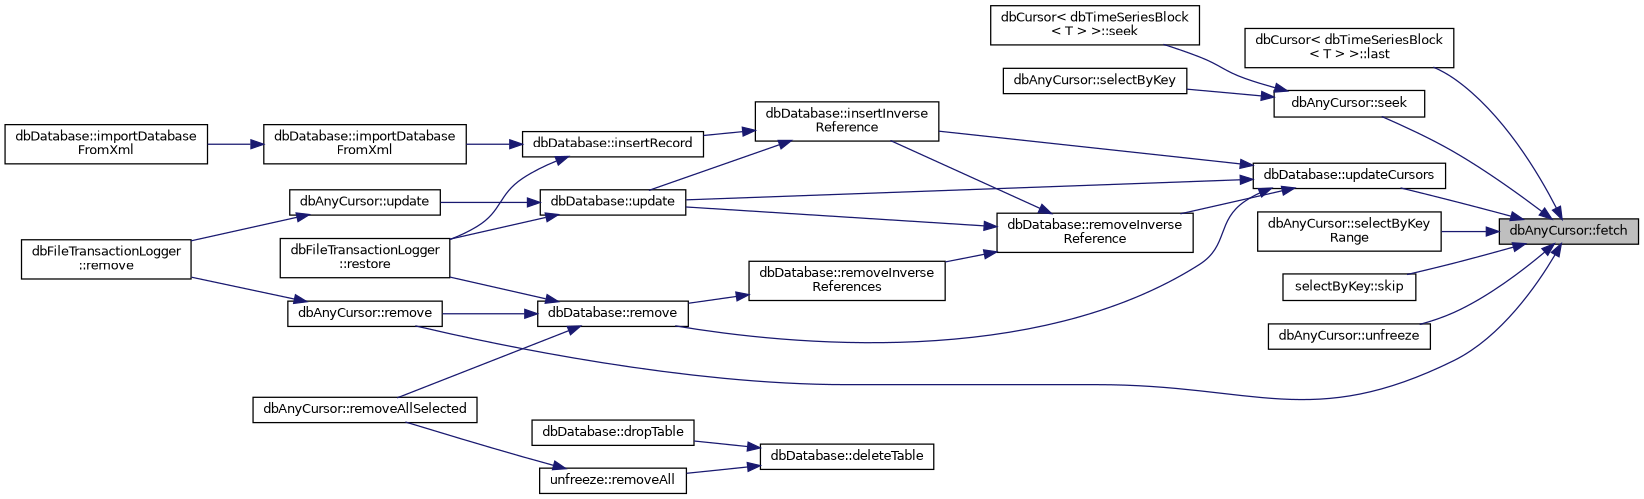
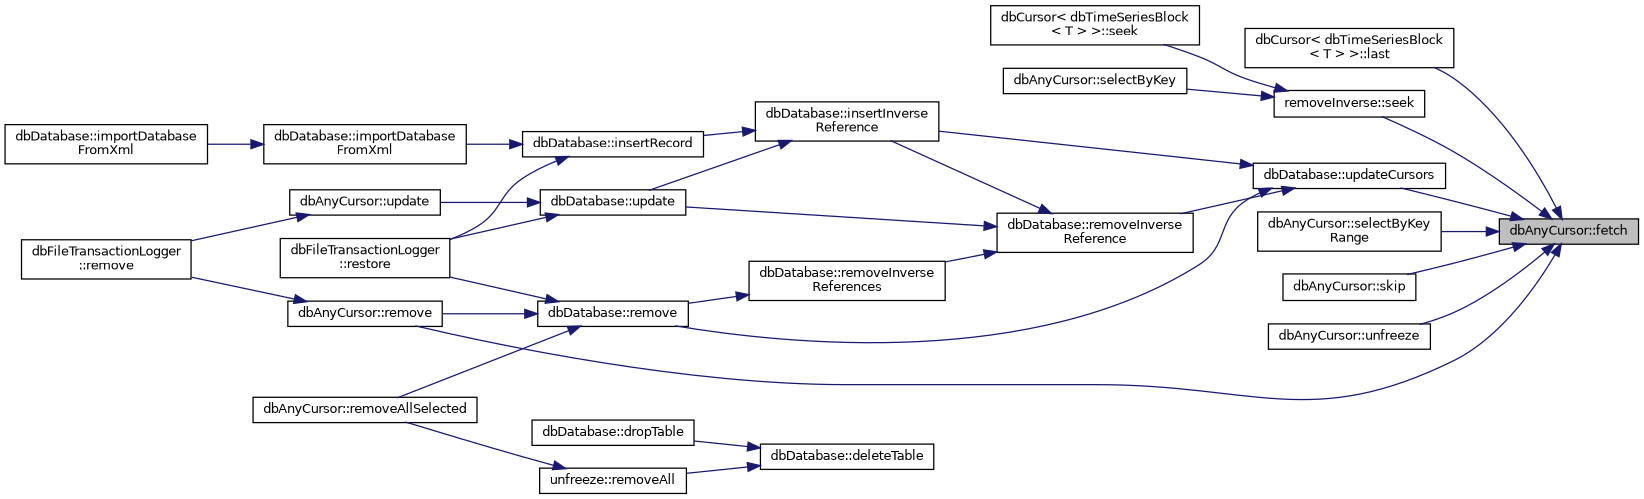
node "dbAnyCursor::seek": label "dbAnyCursor::seek" -> "removeInverse::seek"
edge "dbDatabase::update" -> "dbDatabase::updateCursors": removed
node "selectByKey::skip": label "selectByKey::skip" -> "dbAnyCursor::skip"
